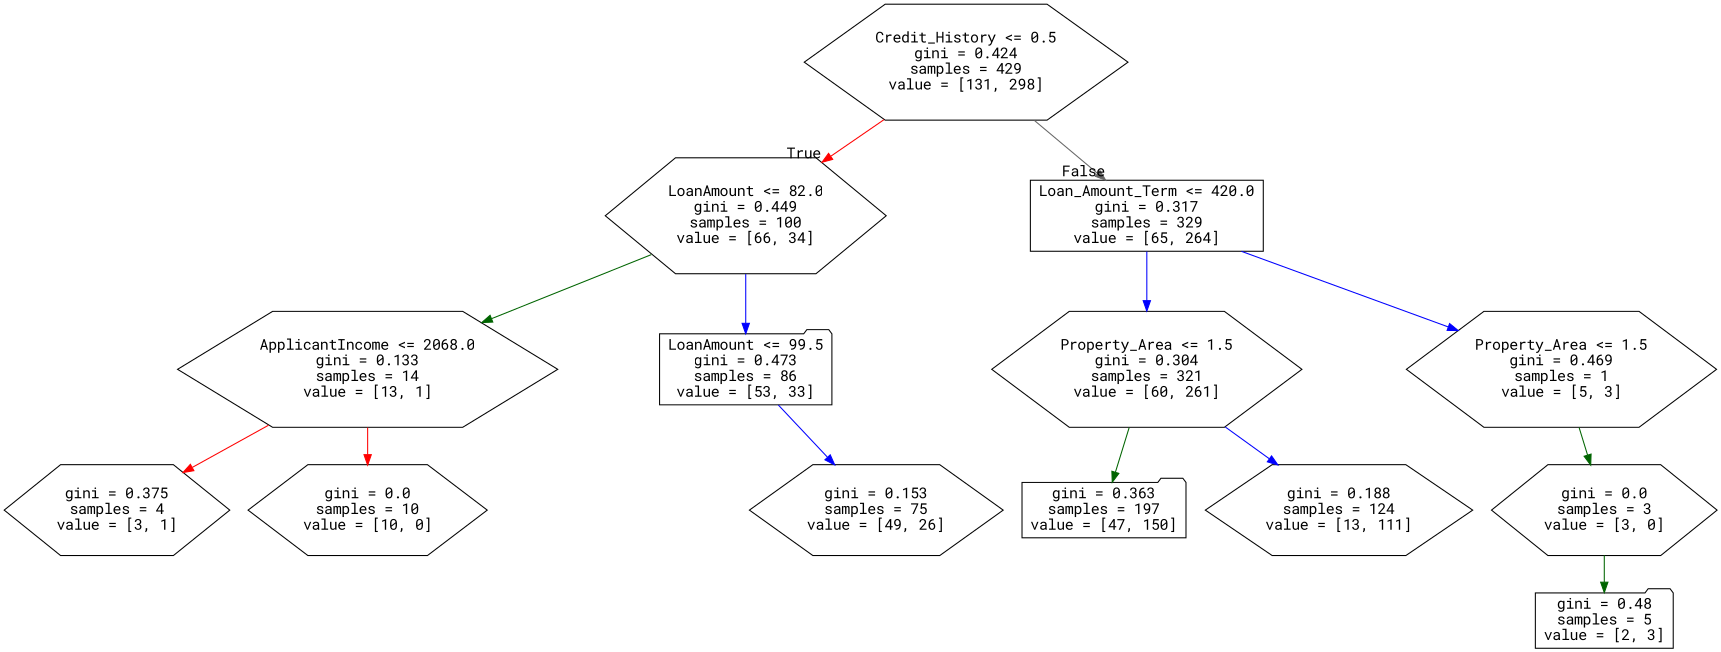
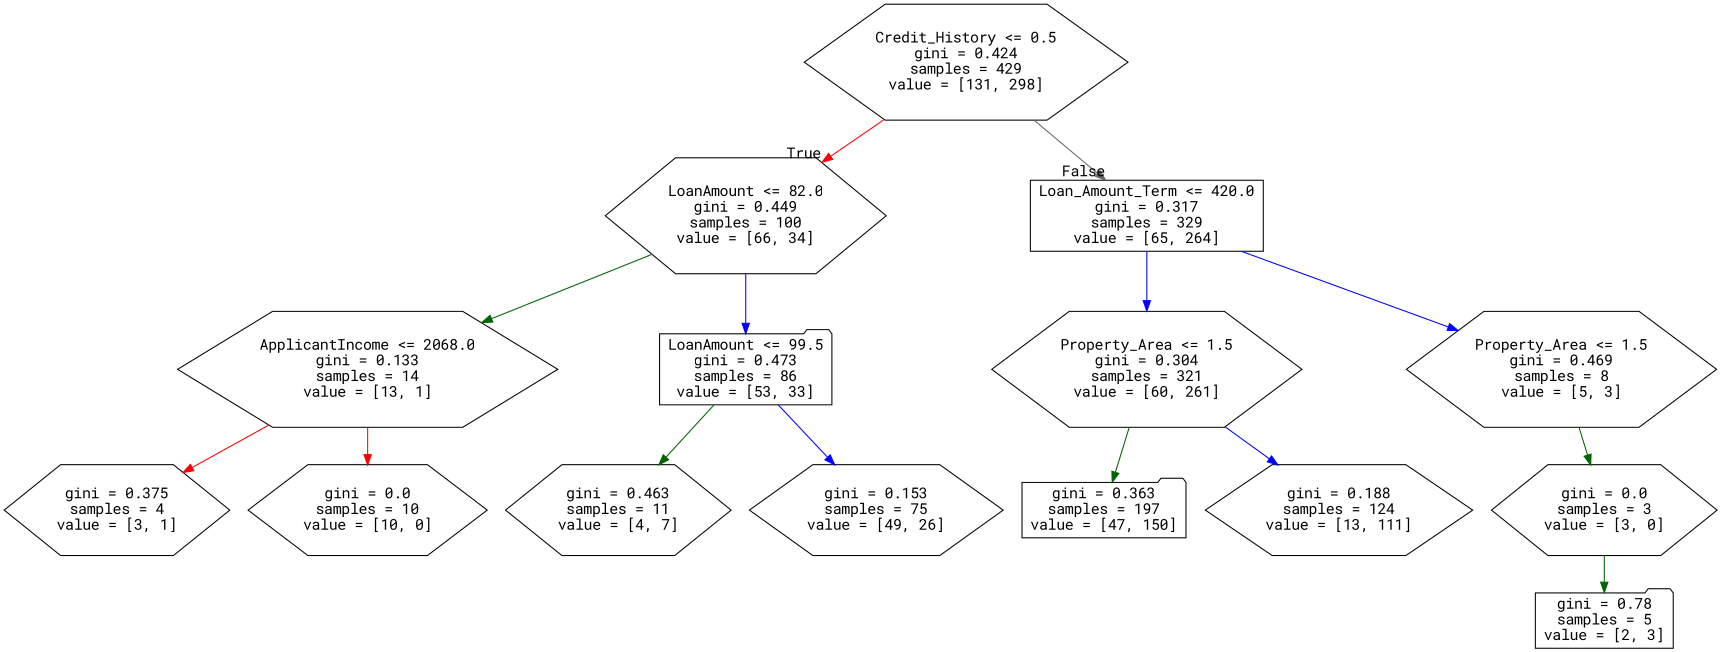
node "Property_Area <= 1.5 gini = 0.469 samples = 1 value = [5, 3]": label "Property_Area <= 1.5 gini = 0.469 samples = 1 value = [5, 3]" -> "Property_Area <= 1.5 gini = 0.469 samples = 8 value = [5, 3]"
node "gini = 0.463 samples = 11 value = [4, 7]": added
node "gini = 0.48 samples = 5 value = [2, 3]": label "gini = 0.48 samples = 5 value = [2, 3]" -> "gini = 0.78 samples = 5 value = [2, 3]"
